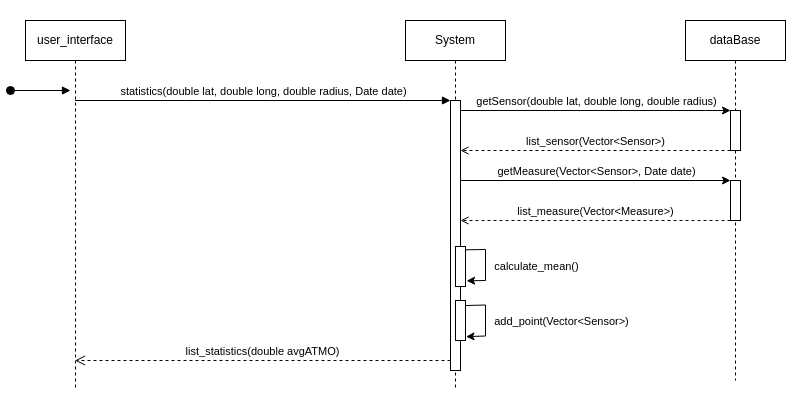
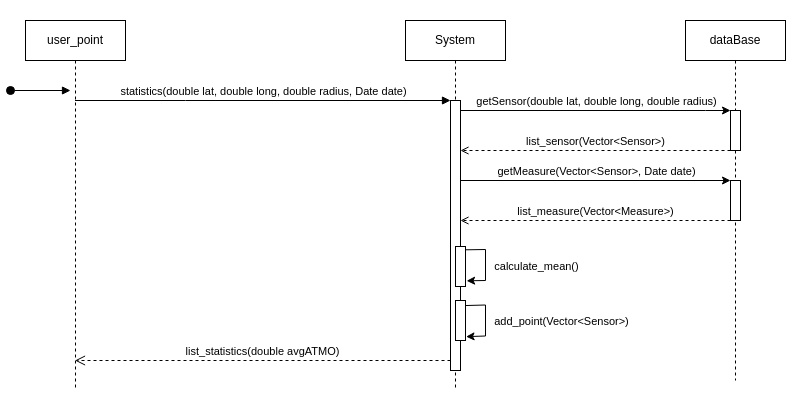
node "user_interface": label "user_interface" -> "user_point"
